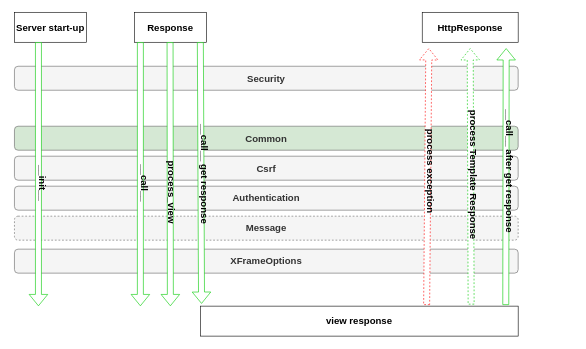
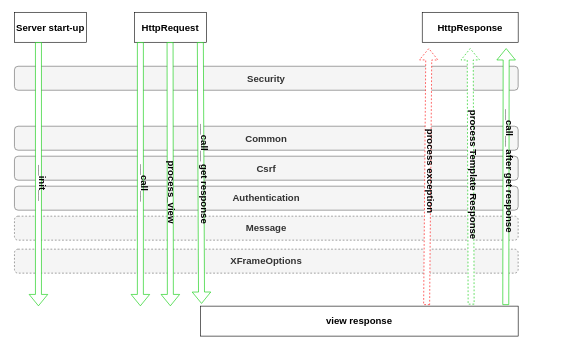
node "Response": label "Response" -> "HttpRequest"
node "Common": fillcolor #d5e8d4 -> #f5f5f5
node "XFrameOptions": style solid -> dashed
